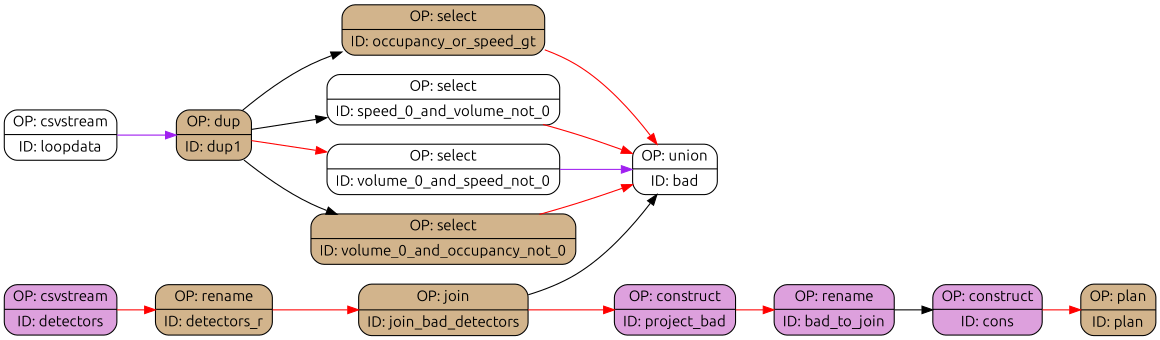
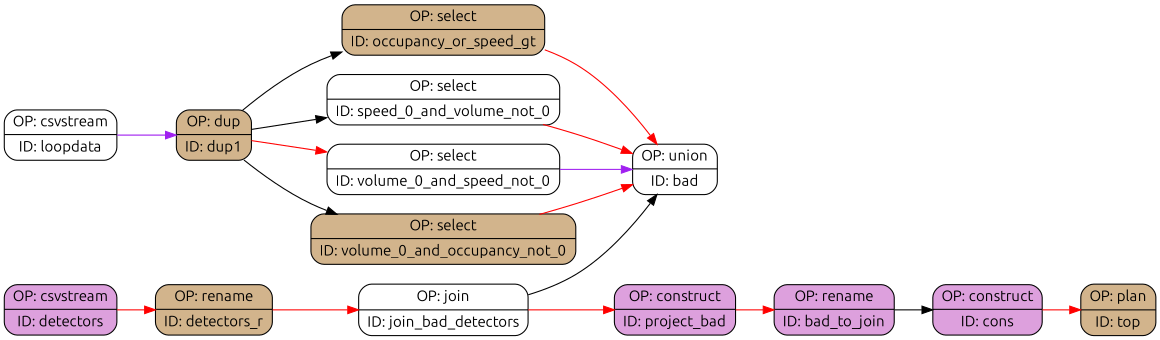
node "OP: join": fillcolor tan -> white
node "OP: plan": text "ID: plan" -> "ID: top"
